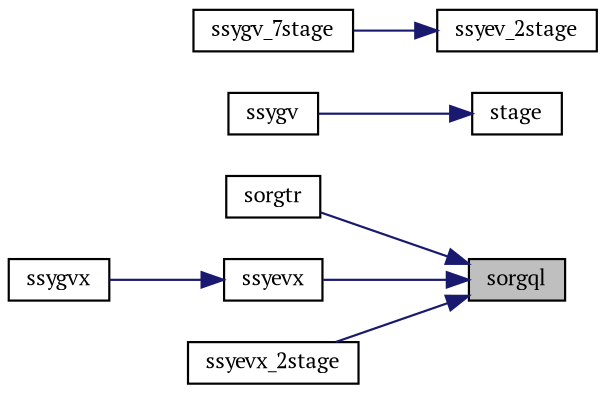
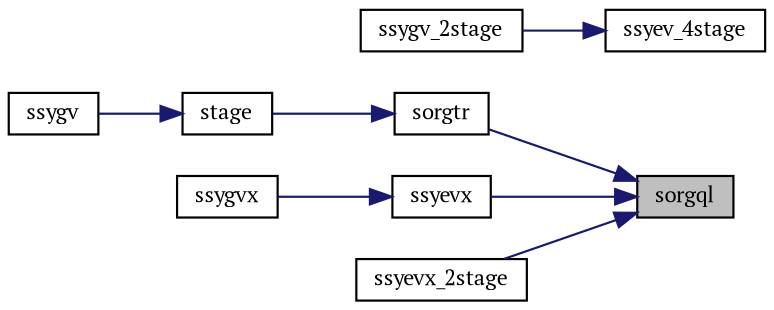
node "ssygv_7stage": label "ssygv_7stage" -> "ssygv_2stage"
node "ssyev_2stage": label "ssyev_2stage" -> "ssyev_4stage"
edge "stage" -> "sorgtr": added
